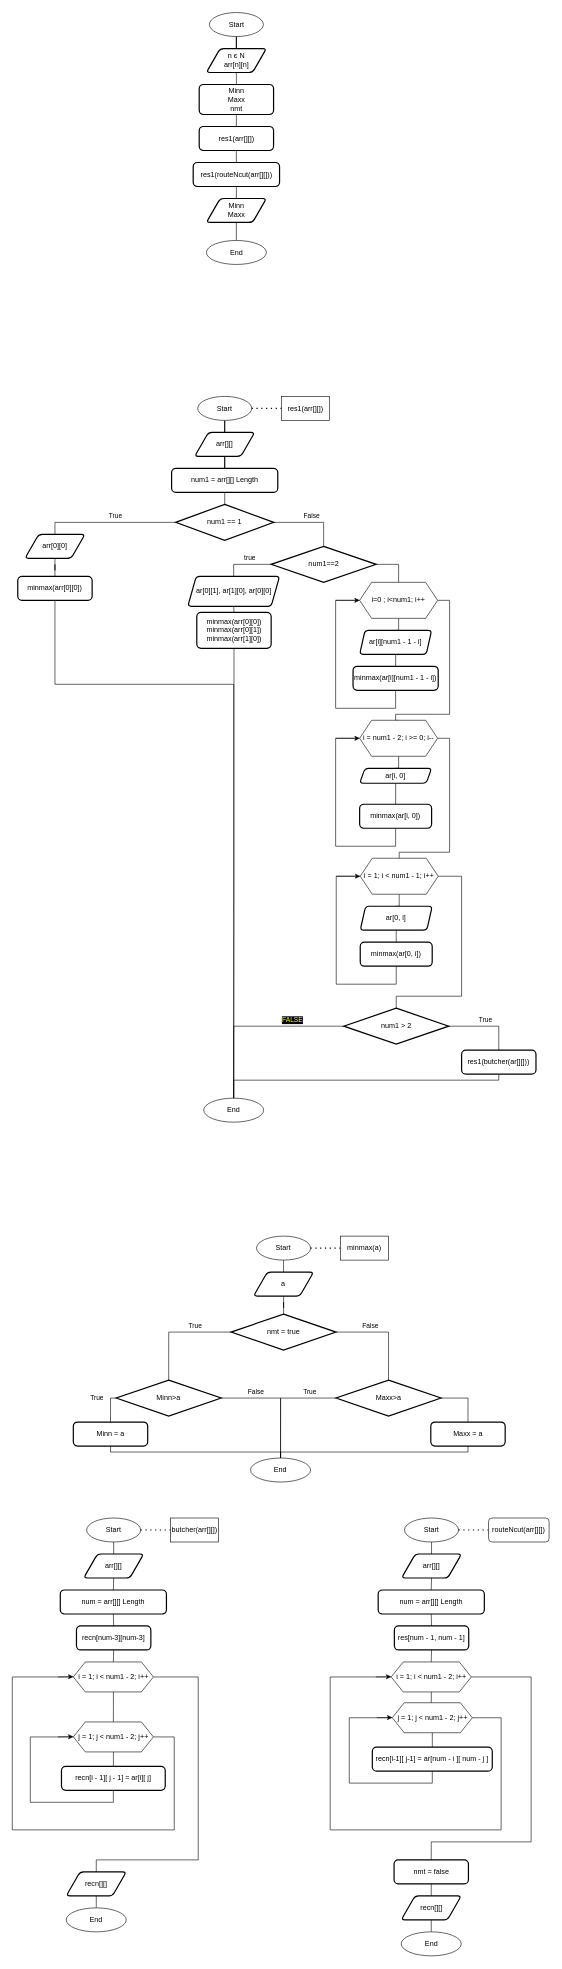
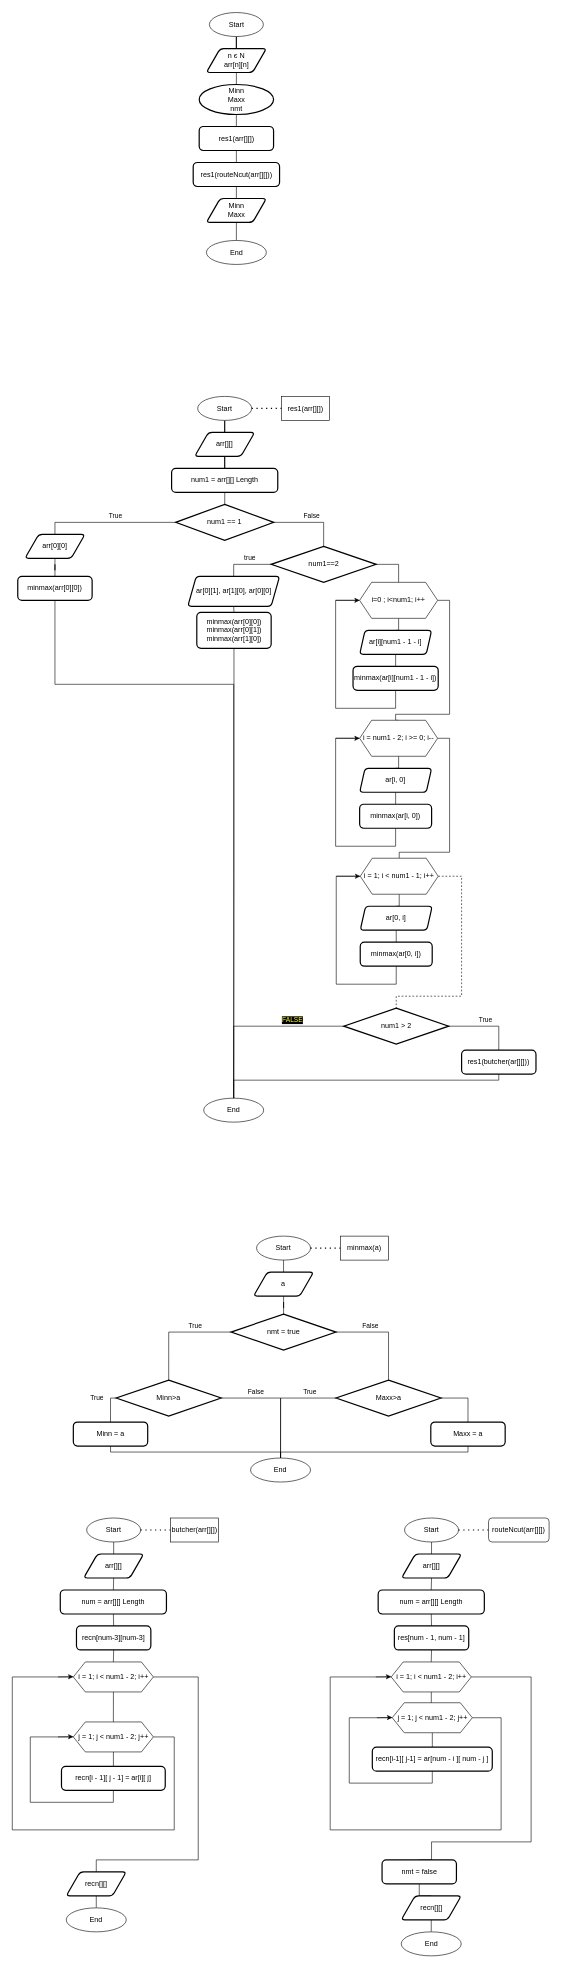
node "Minn Maxx nmt": shape rounded rectangle -> ellipse
node "ar[i, 0]": size 72x15 -> 72x24
edge "i = 1; i < num1 - 1; i++" -- "num1 > 2": style solid -> dashed
node "nmt = false": moved (431, 1872) -> (419, 1872)
